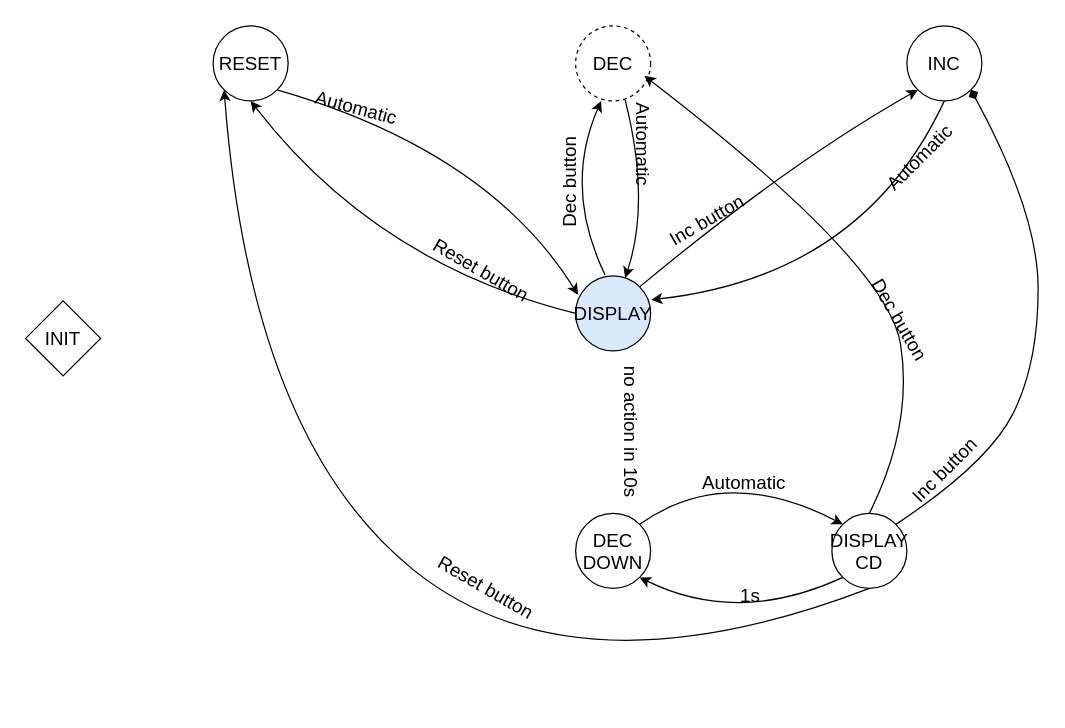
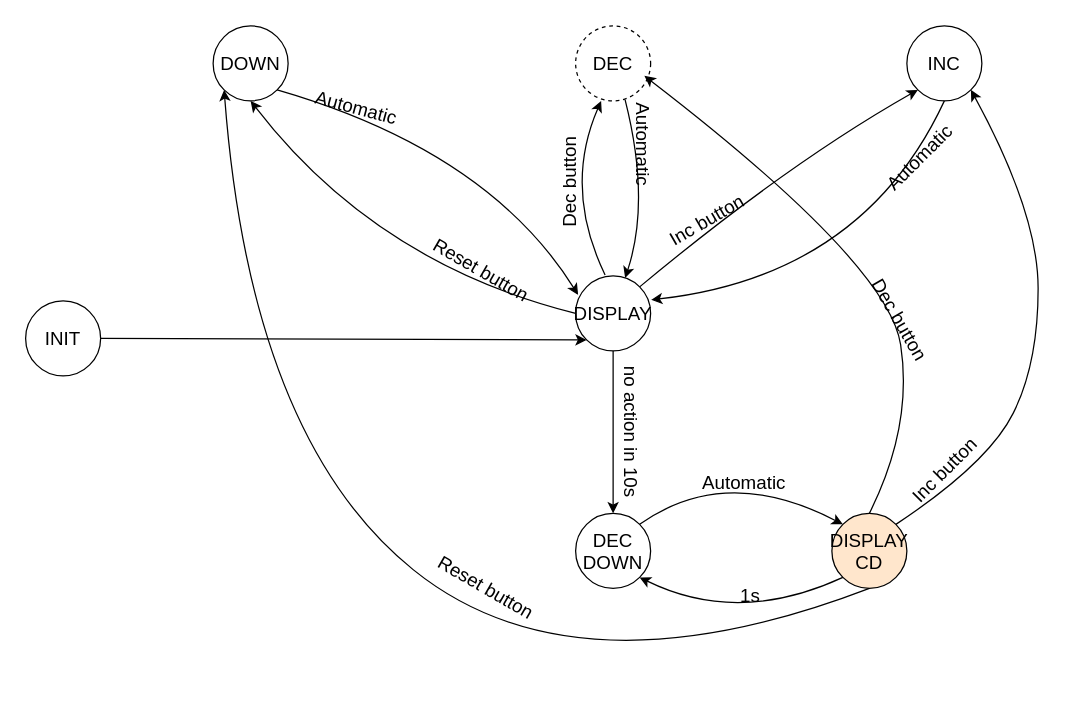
node "RESET": label "RESET" -> "DOWN"
edge "DISPLAY CD" -> "INC": arrowhead diamond -> classic
node "DISPLAY": fillcolor #dae8fc -> #ffffff
node "INIT": shape diamond -> ellipse
edge "INIT" -> "DISPLAY": added
edge "DISPLAY" -> "DEC DOWN": added
node "DISPLAY CD": fillcolor #ffffff -> #ffe6cc
